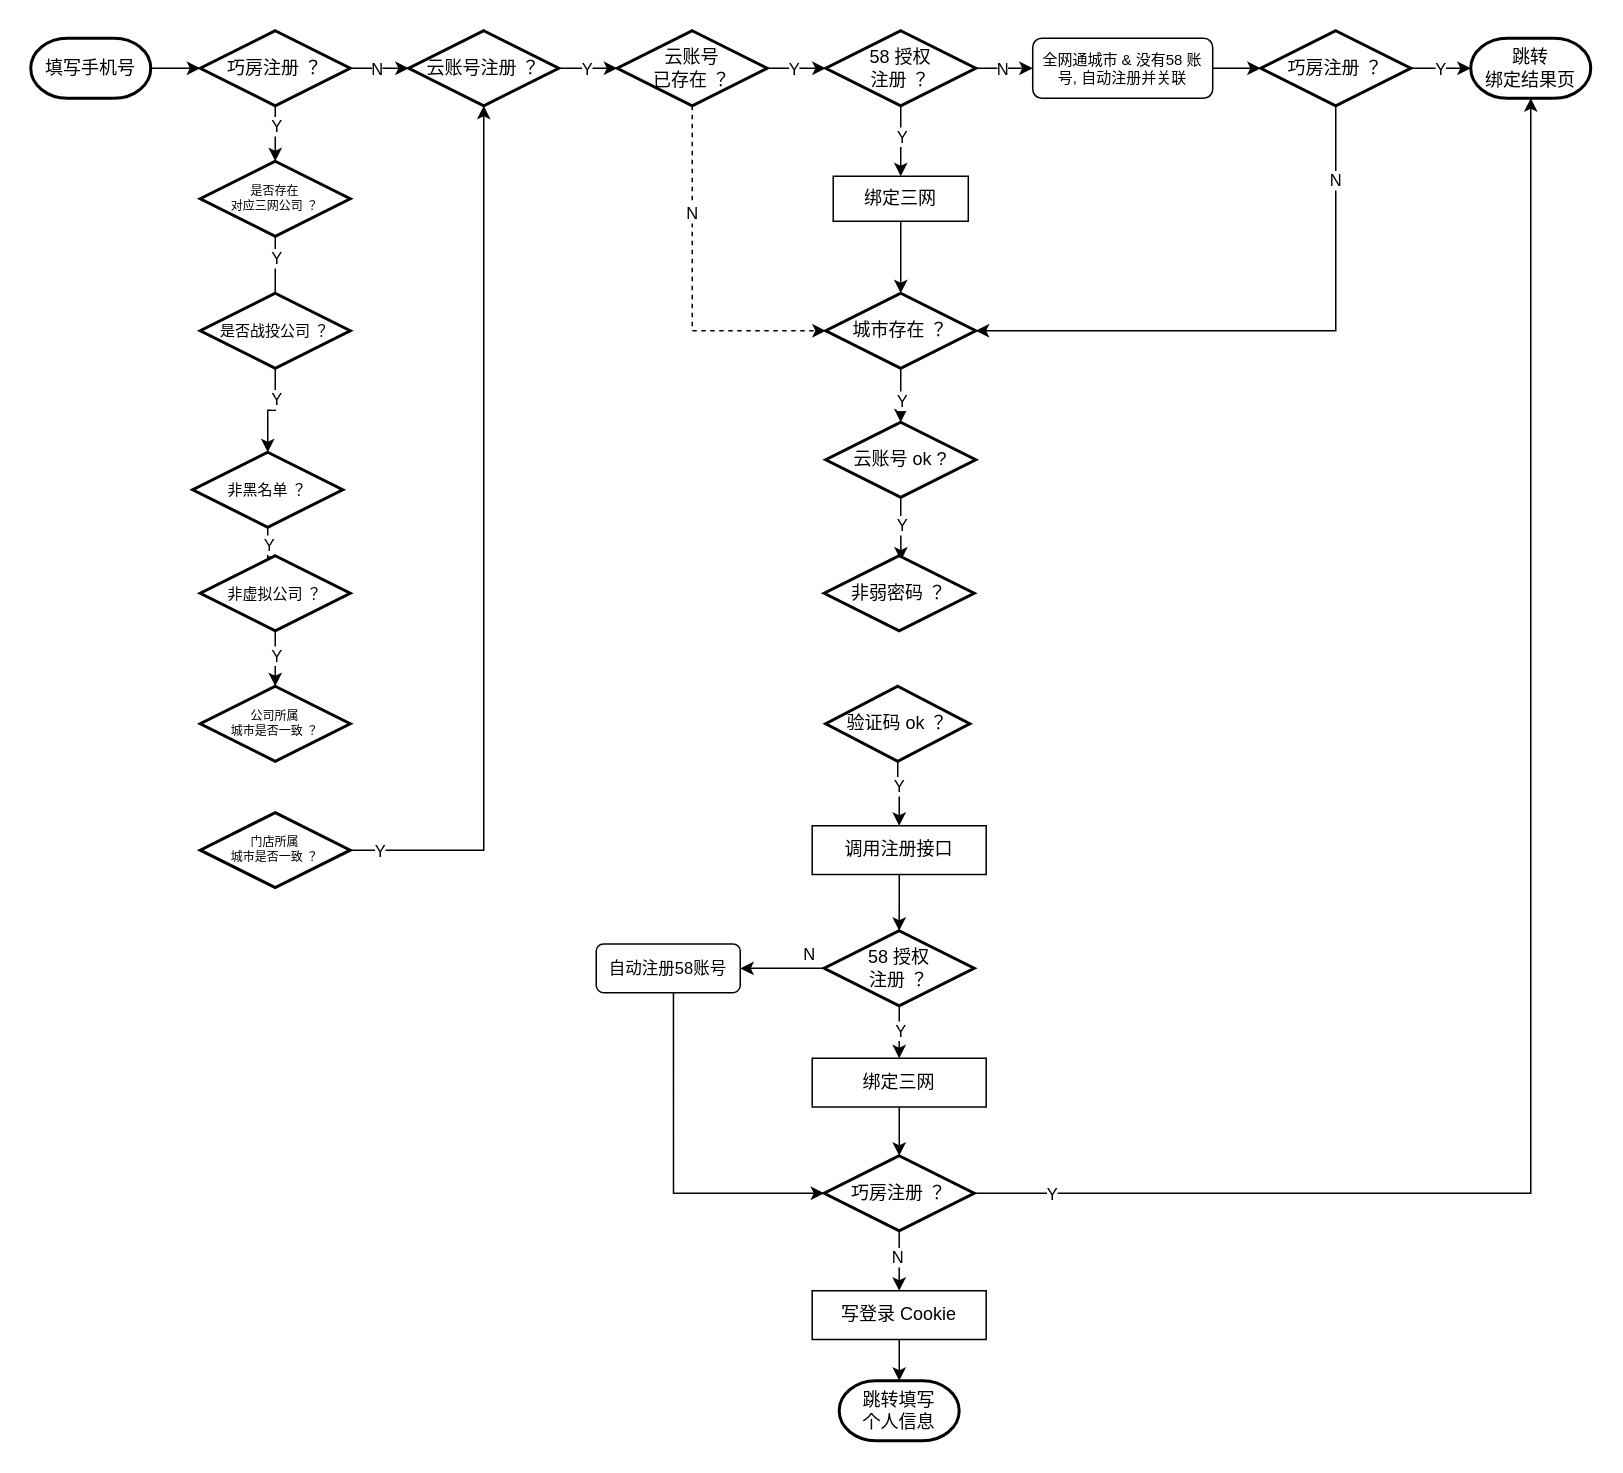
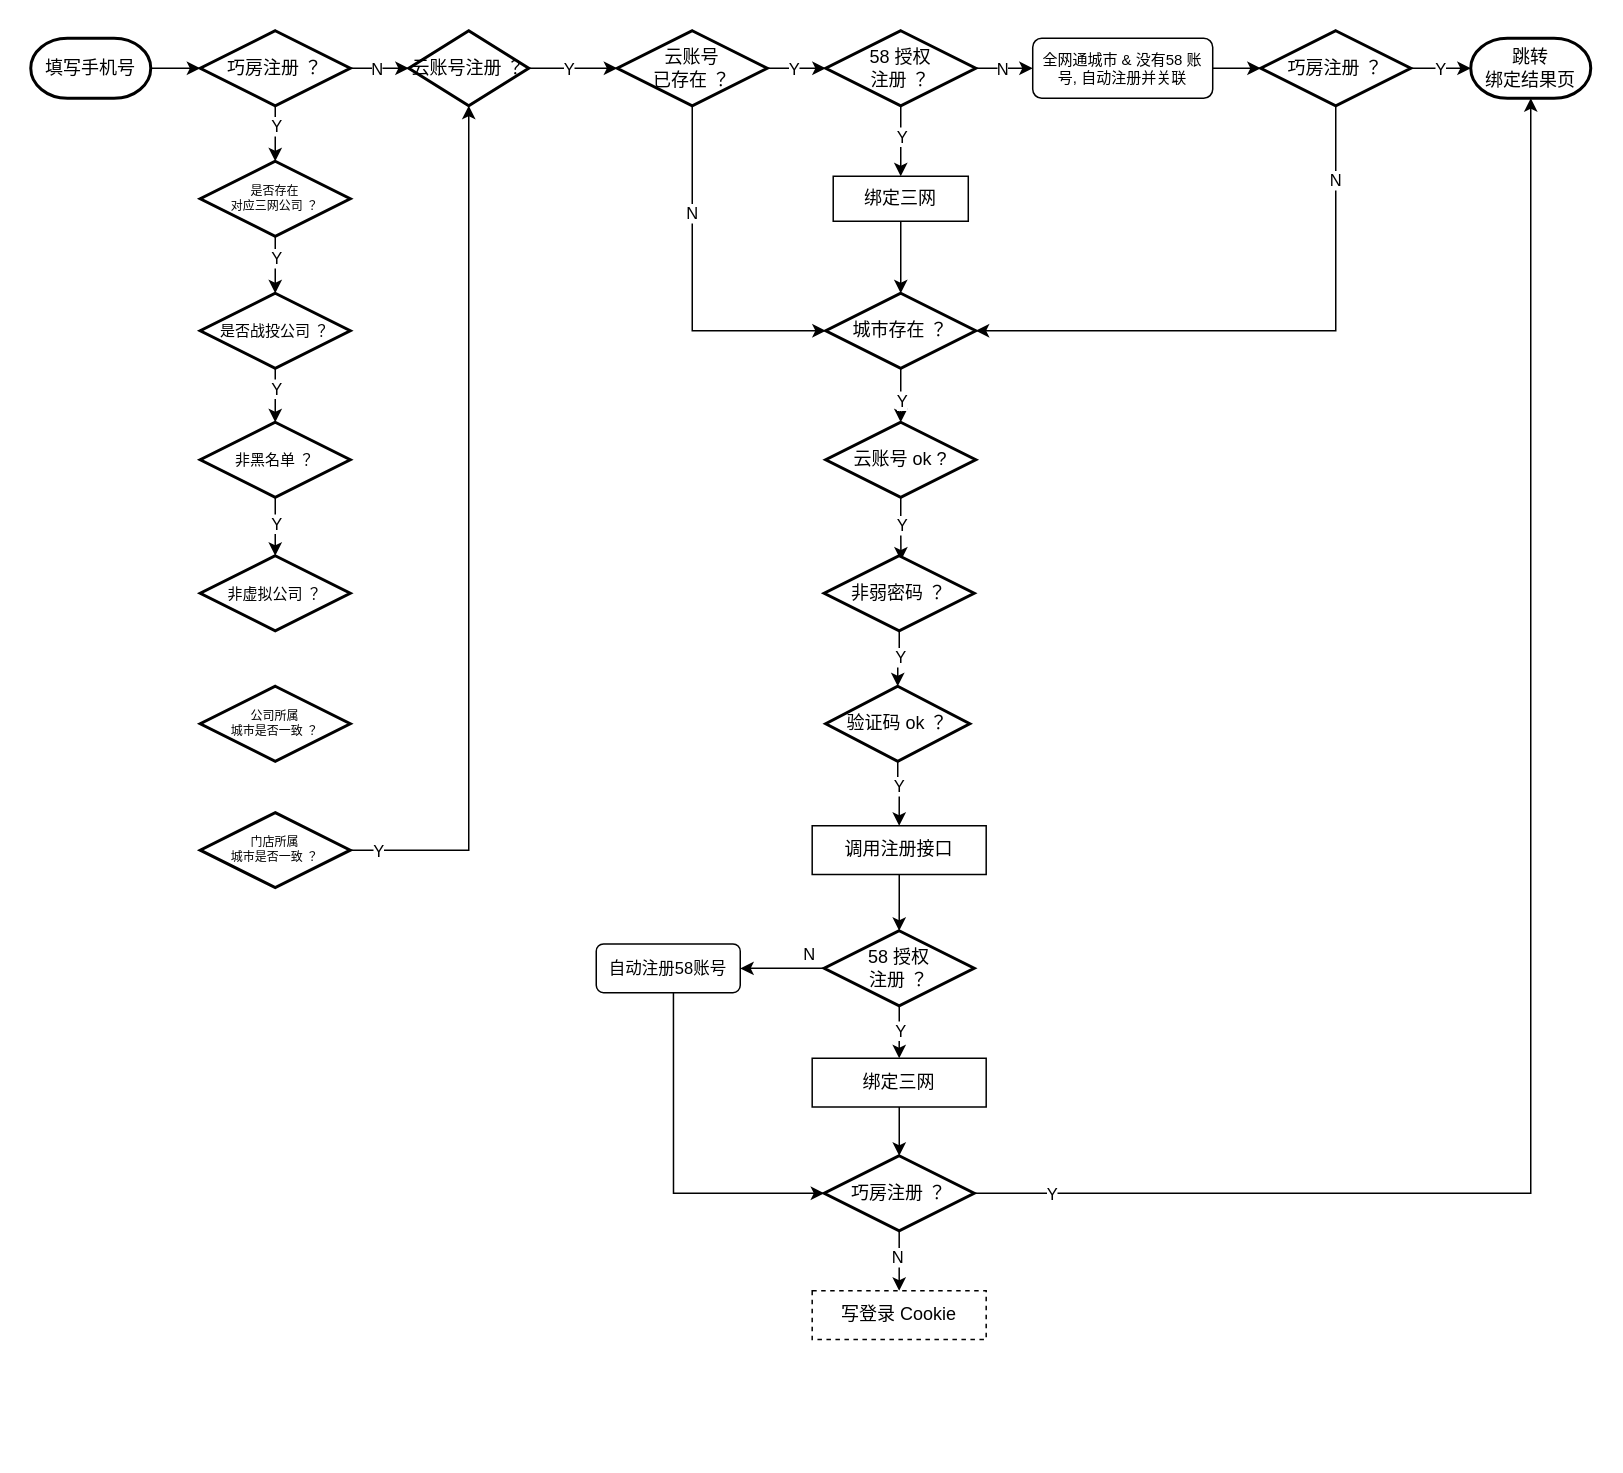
node "云账号注册 ？": size 150x75 -> 120x75
edge "是否存在对应三网公司 ？" -- "是否战投公司 ？": arrowhead none -> classic
edge "云账号 已存在 ？" -> "城市存在 ？": style dashed -> solid
node "非黑名单 ？": moved (268, 490) -> (275, 460)
edge "非弱密码 ？" -> "验证码 ok ？": added, label "Y"
edge "非虚拟公司 ？" -> "公司所属城市是否一致 ？": removed, label "Y"
node "写登录 Cookie": style solid -> dashed
edge "写登录 Cookie" -> "跳转填写 个人信息": removed
node "跳转填写 个人信息": removed
